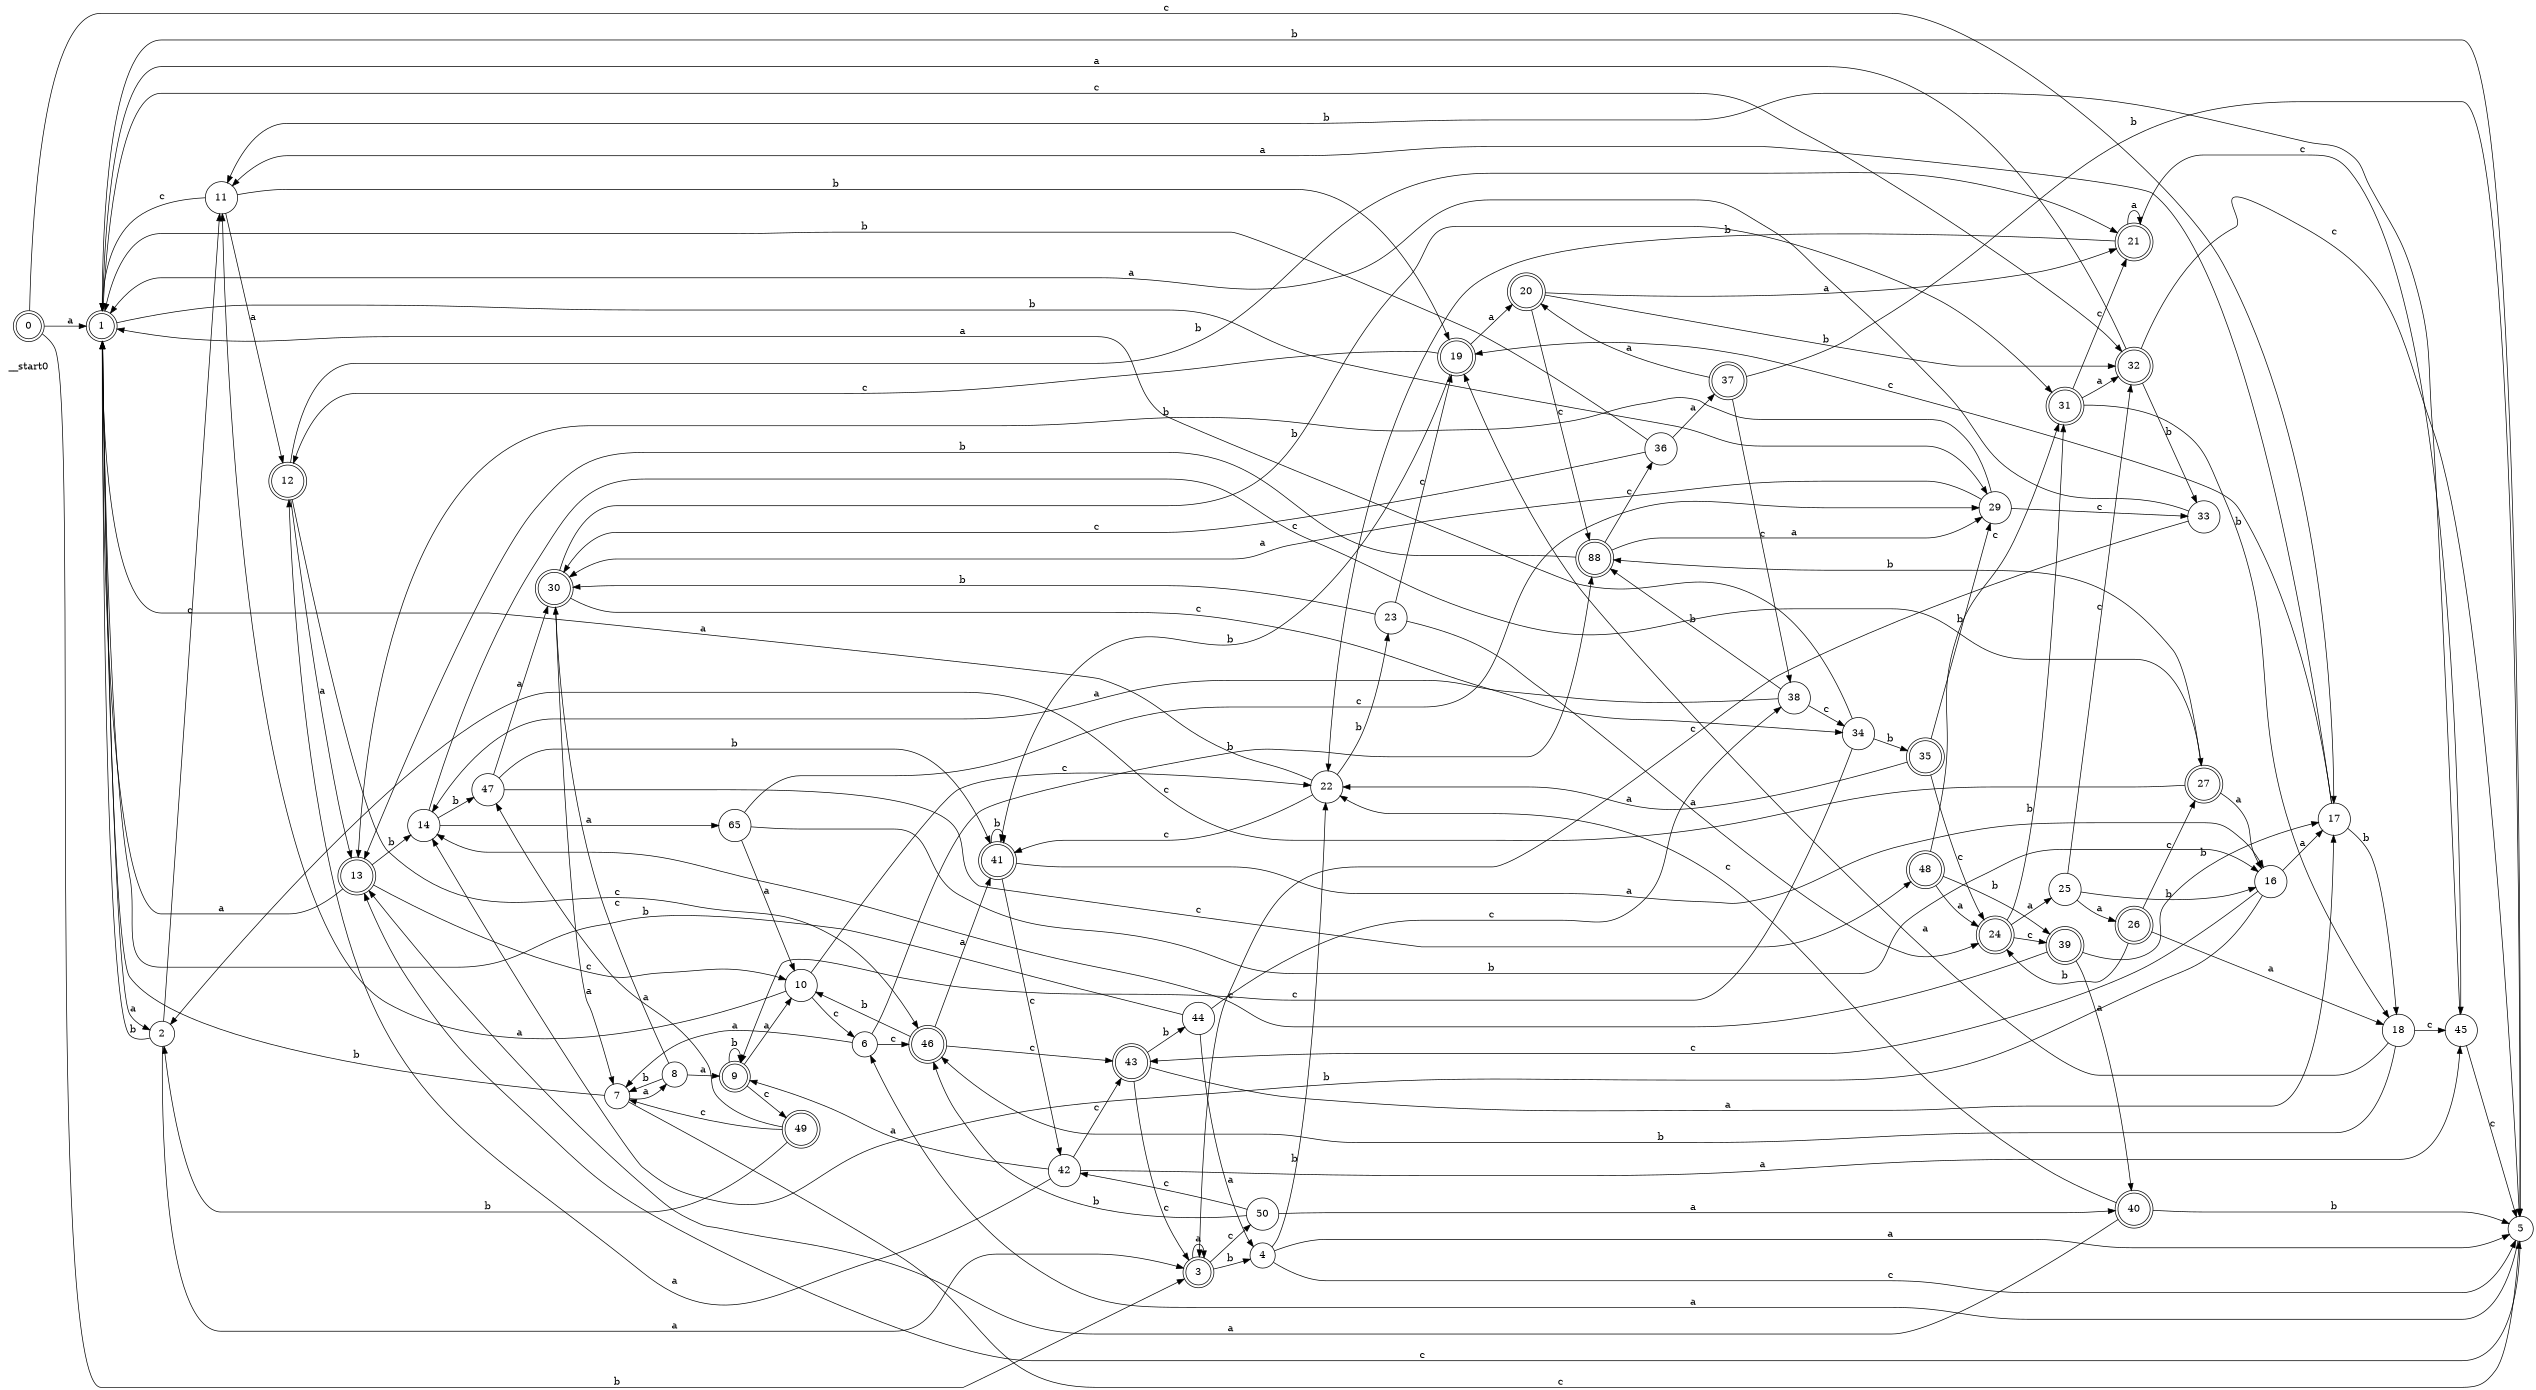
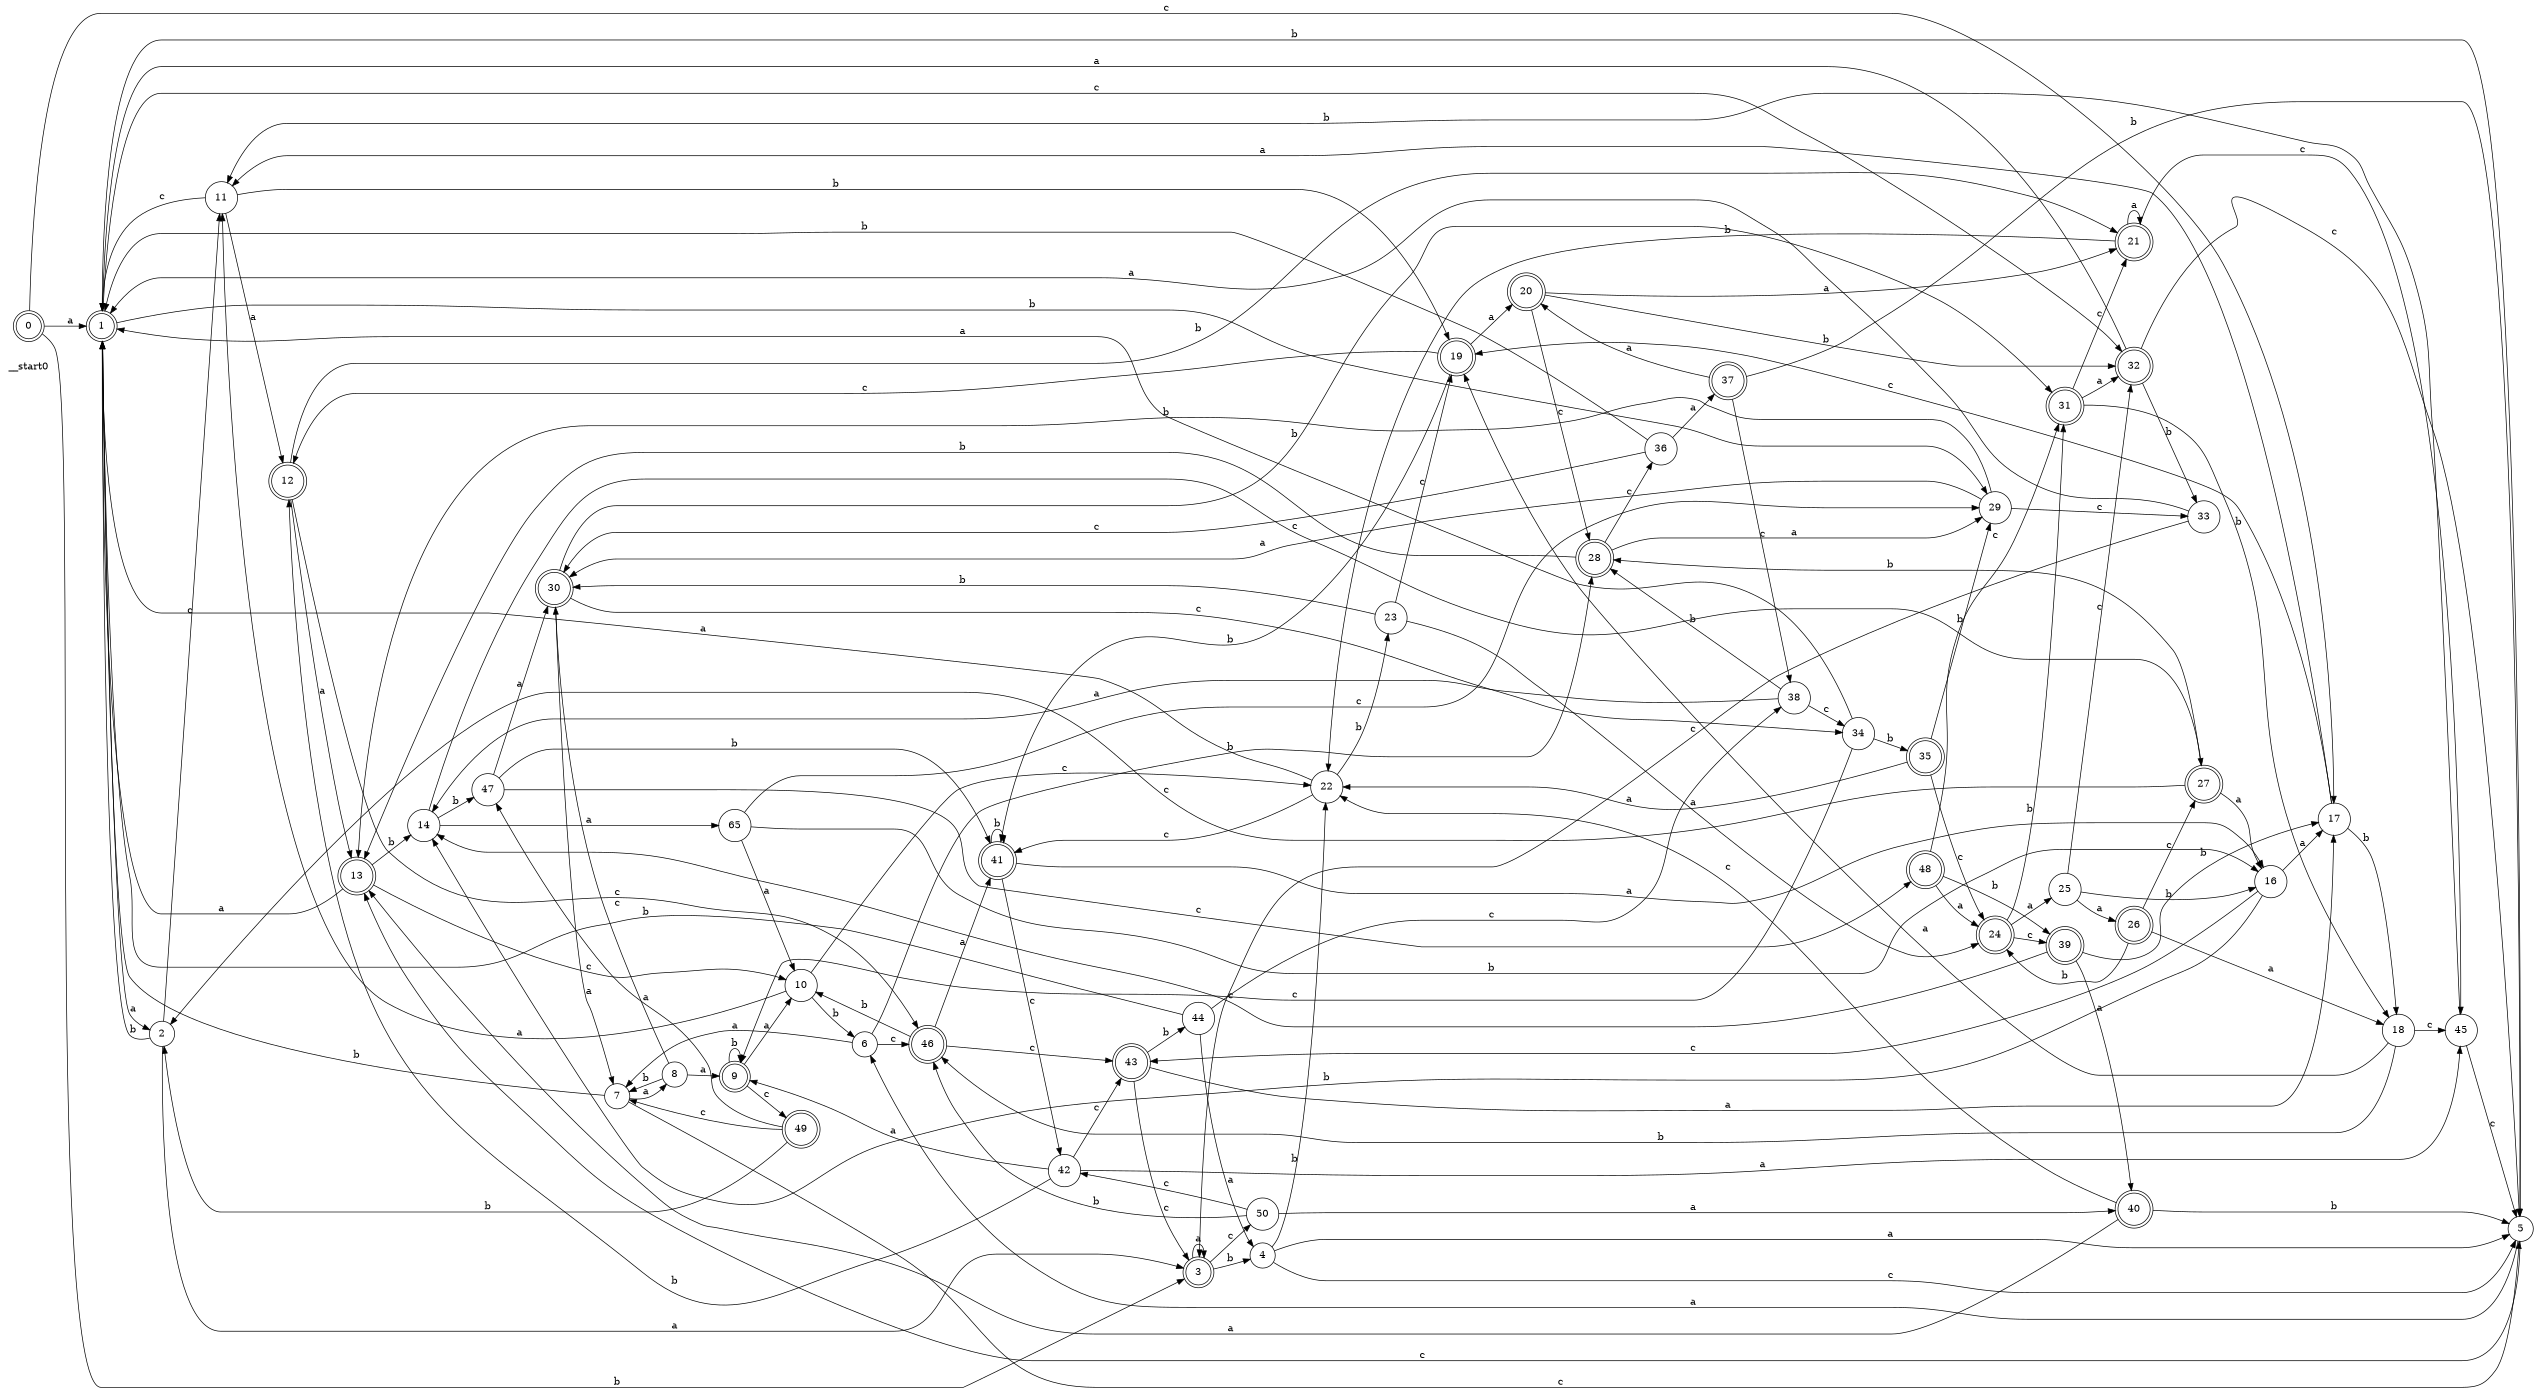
node "88": label "88" -> "28"
edge "10" -> "6": label "c" -> "b"
edge "42" -> "12": label "a" -> "b"
